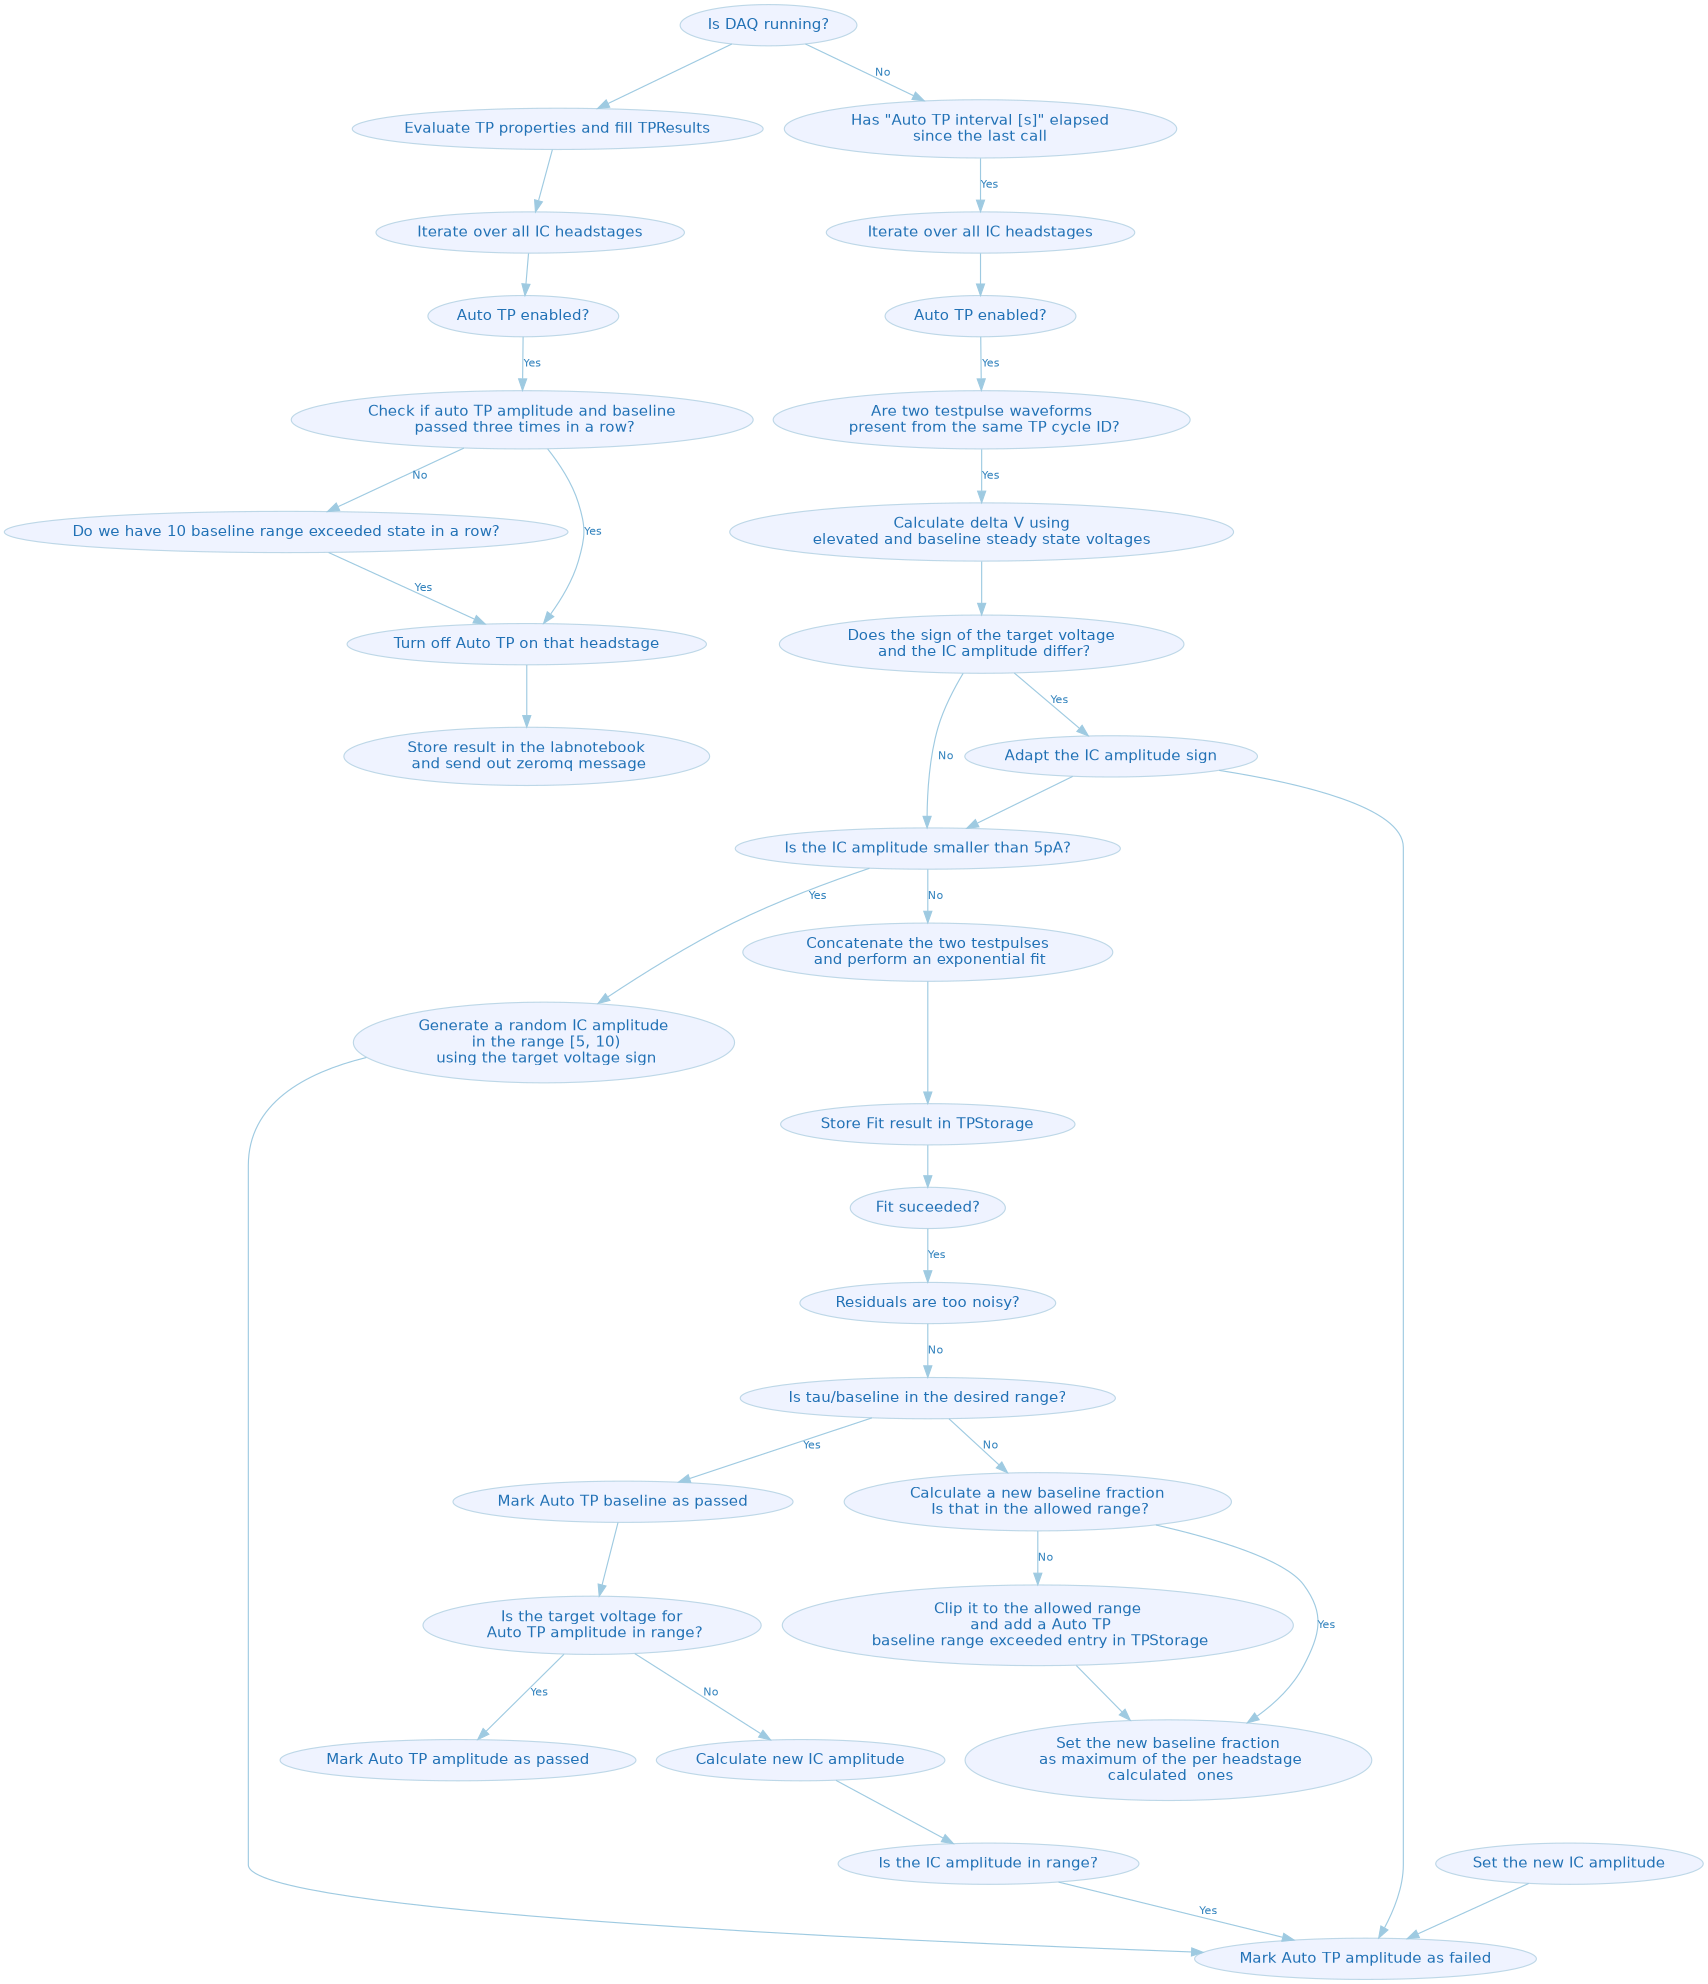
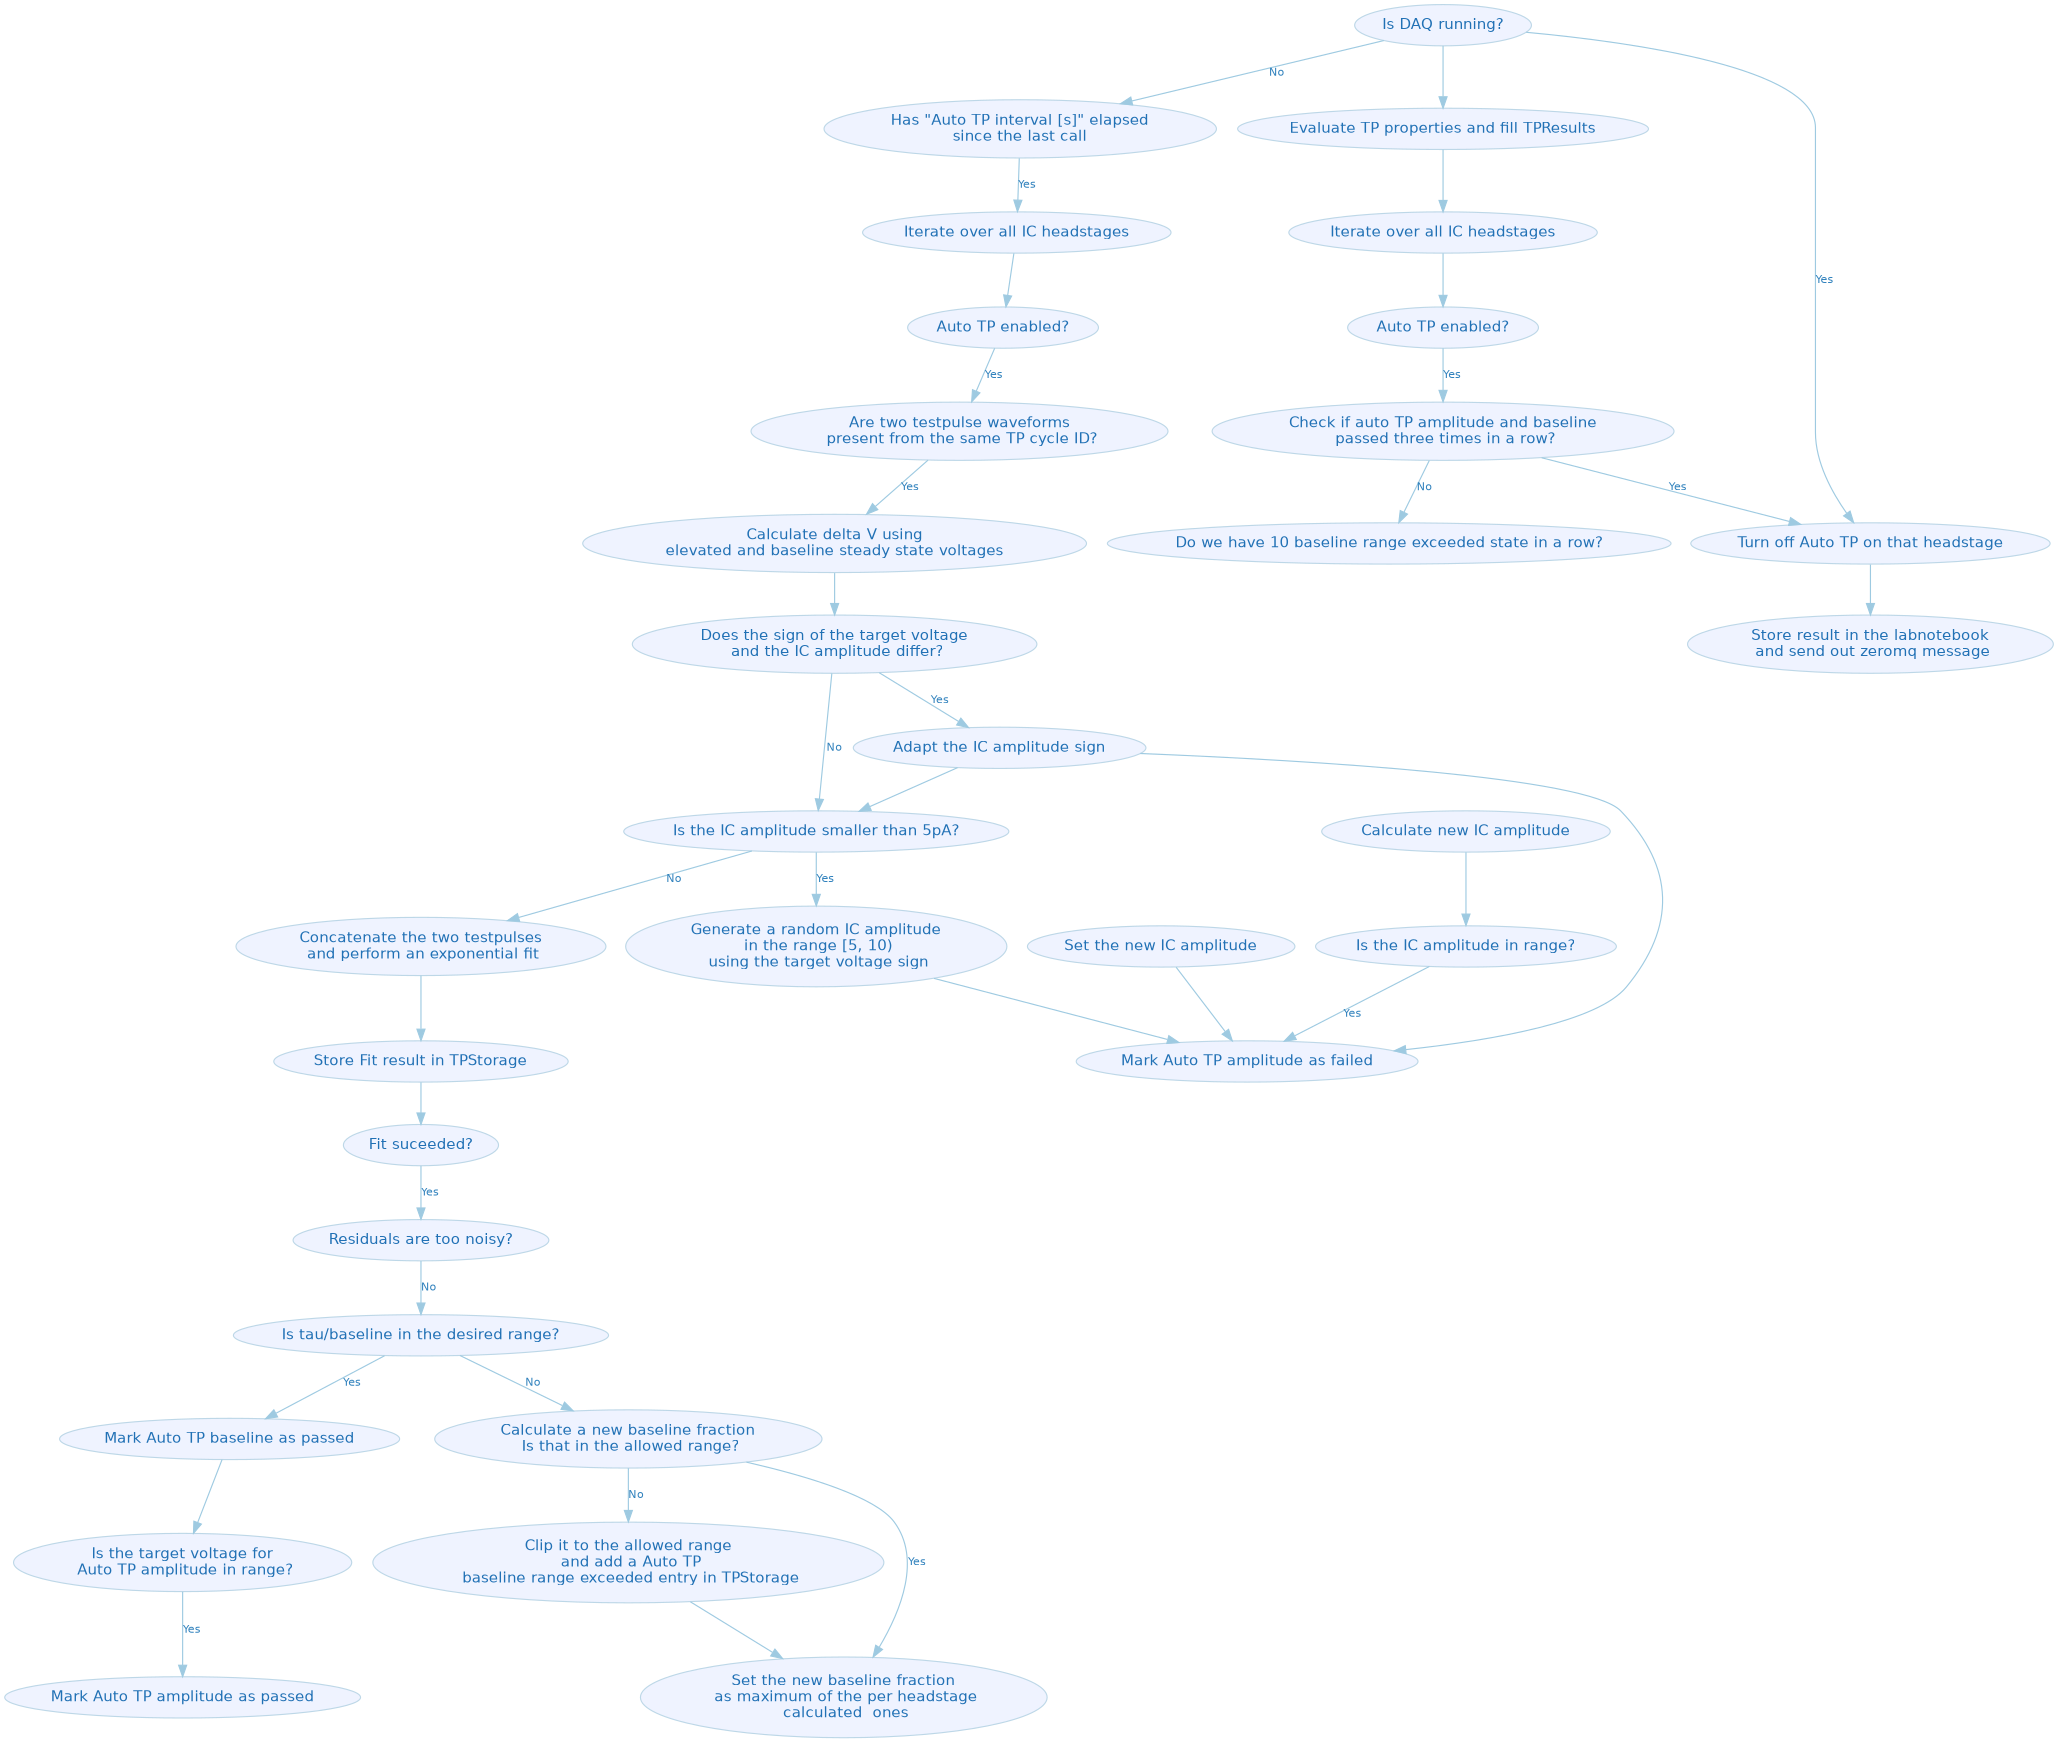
edge "Do we have 10 baseline range exceeded state in a row?" -> "Turn off Auto TP on that headstage": now "Is DAQ running?" -> "Turn off Auto TP on that headstage"
edge "Is the target voltage for Auto TP amplitude in range?" -> "Calculate new IC amplitude": removed, label "No"
